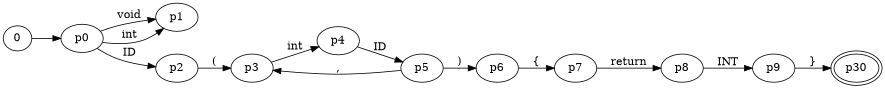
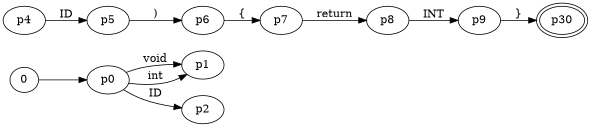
node "p3": removed
